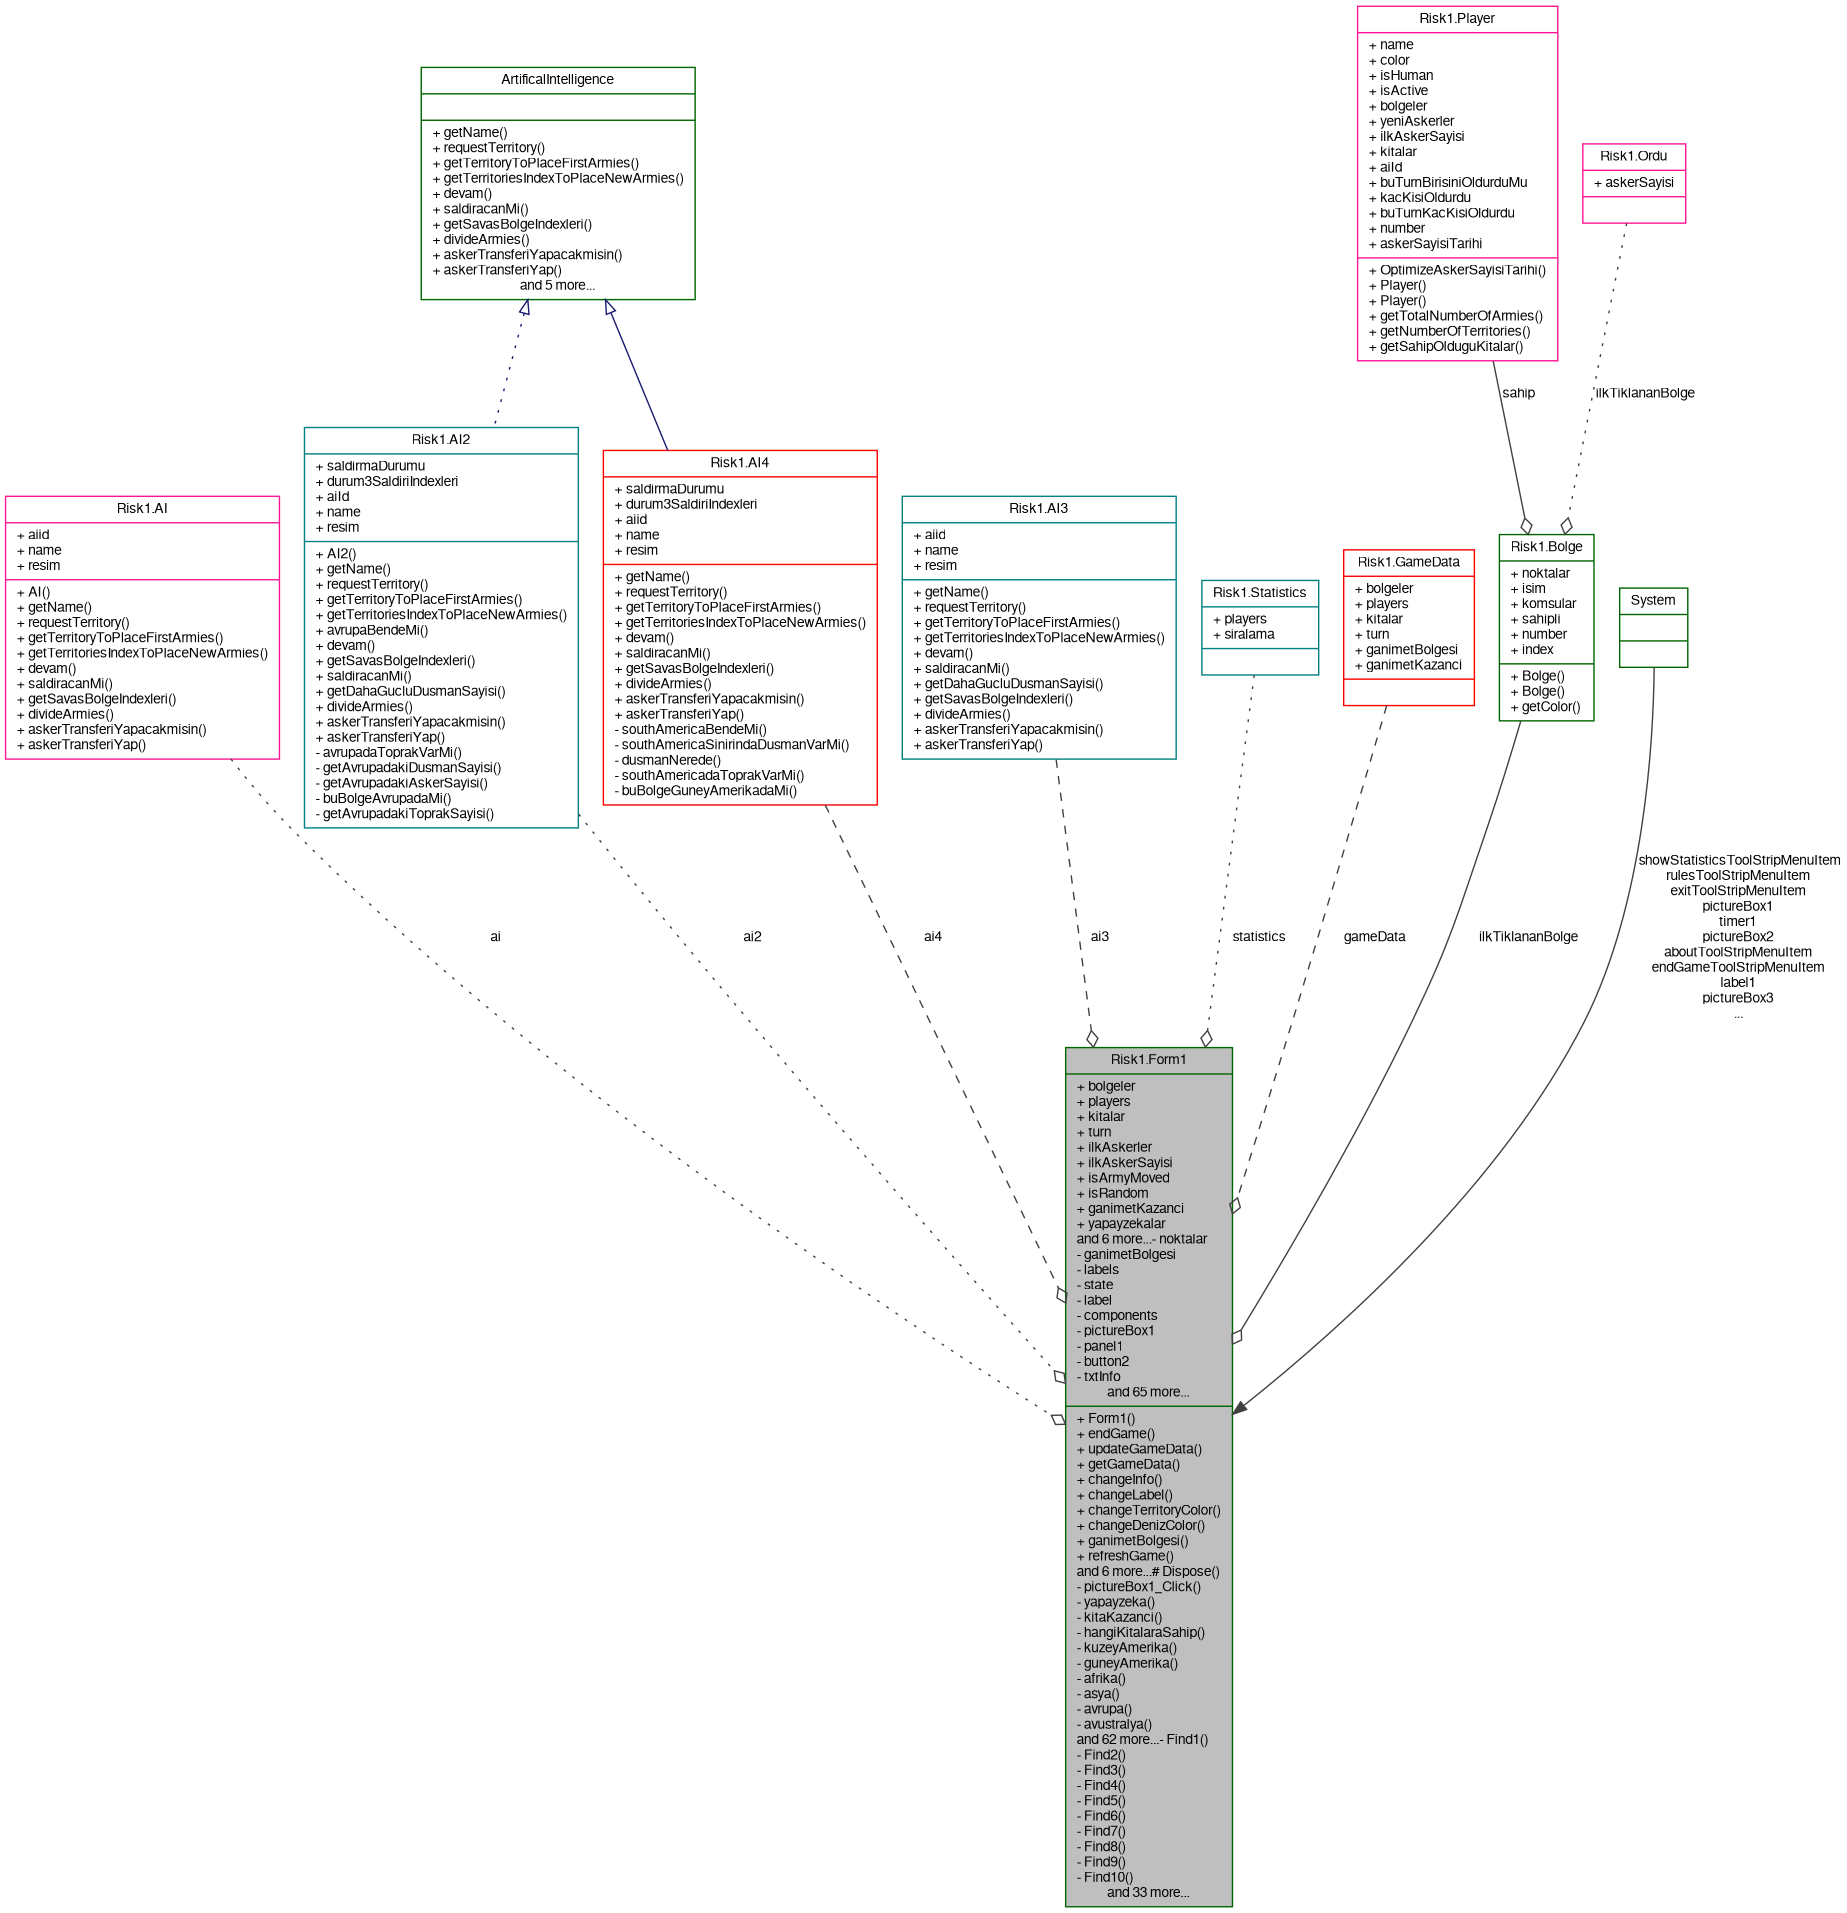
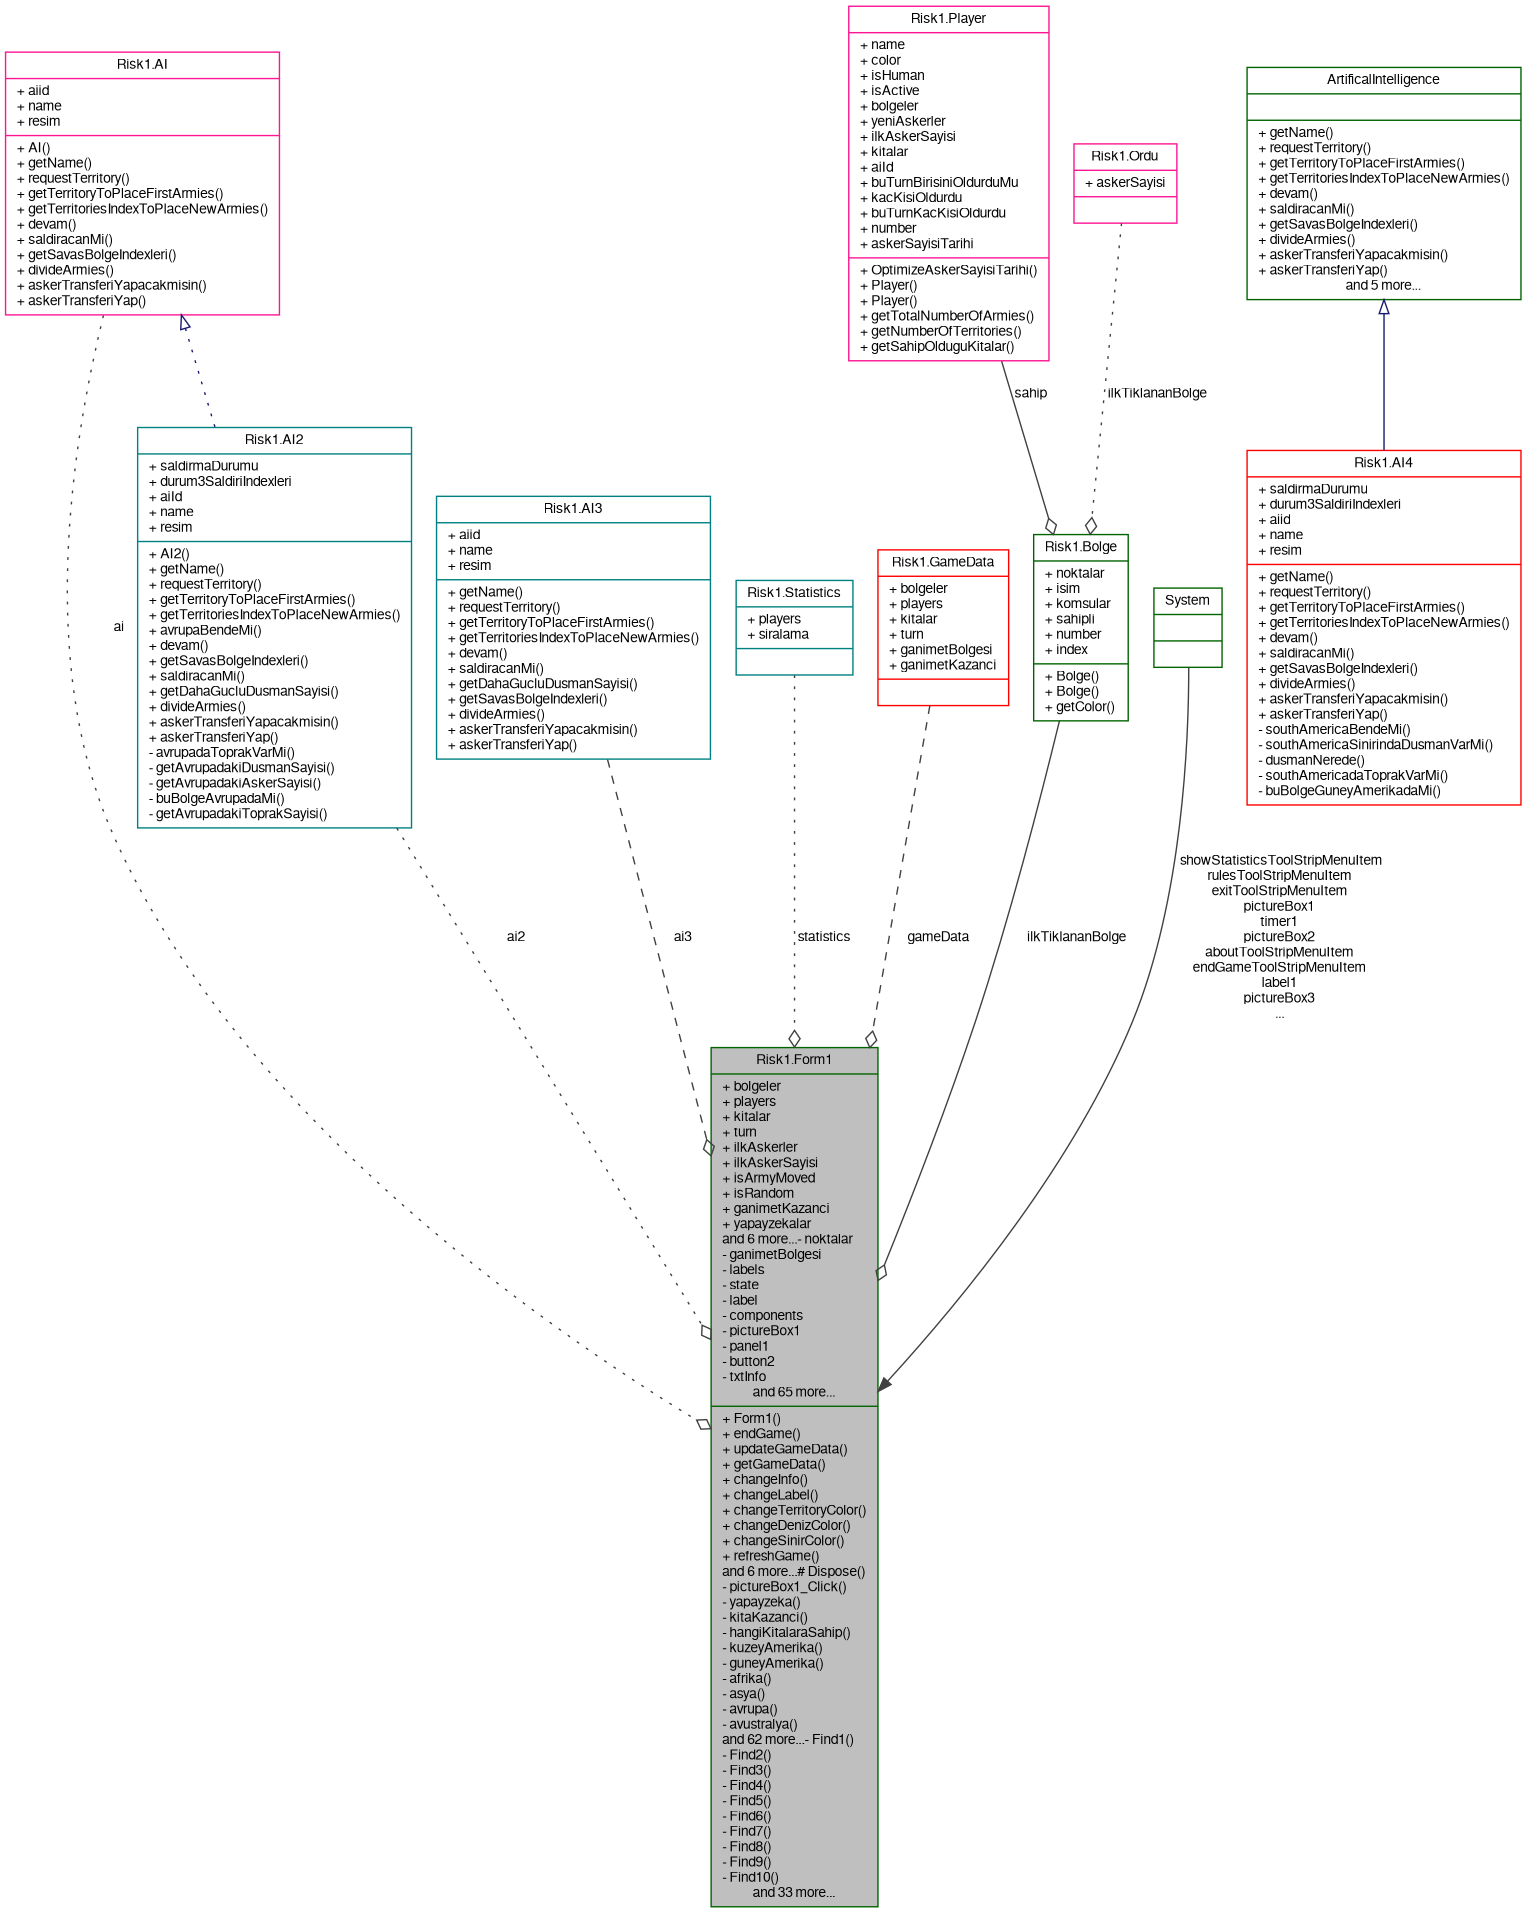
edge "Risk1.AI2" -> "ArtificalIntelligence": now "Risk1.AI2" -> "Risk1.AI"
edge "Risk1.AI4" -> "Risk1.Form1": removed, label "ai4"
node "Risk1.Form1": text "+ ganimetBolgesi()" -> "+ changeSinirColor()"
